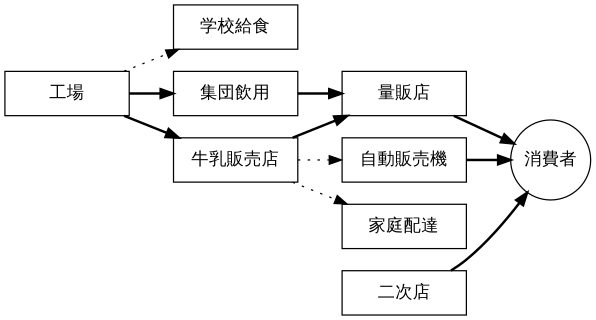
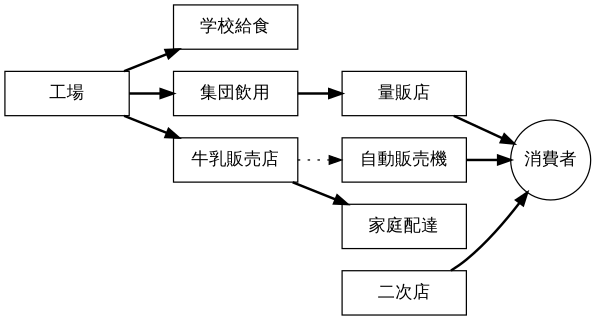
edge "工場" -> "学校給食": style dotted -> bold
edge "牛乳販売店" -> "量販店": removed
edge "牛乳販売店" -> "家庭配達": style dotted -> bold
